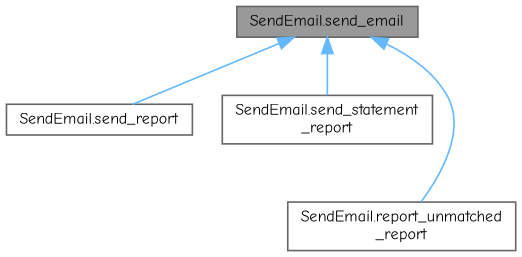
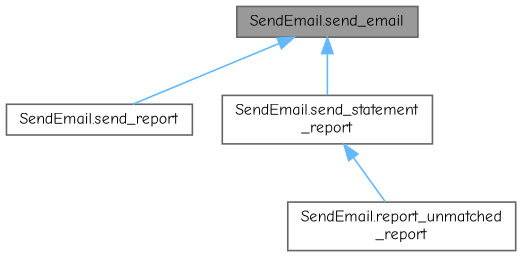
edge "SendEmail.report_unmatched _report" -> "SendEmail.send_email": now "SendEmail.report_unmatched _report" -> "SendEmail.send_statement _report"
